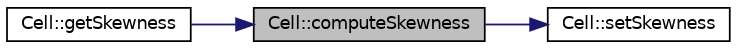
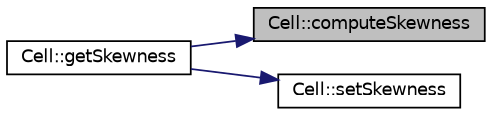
edge "Cell::computeSkewness" -> "Cell::setSkewness": now "Cell::getSkewness" -> "Cell::setSkewness"
